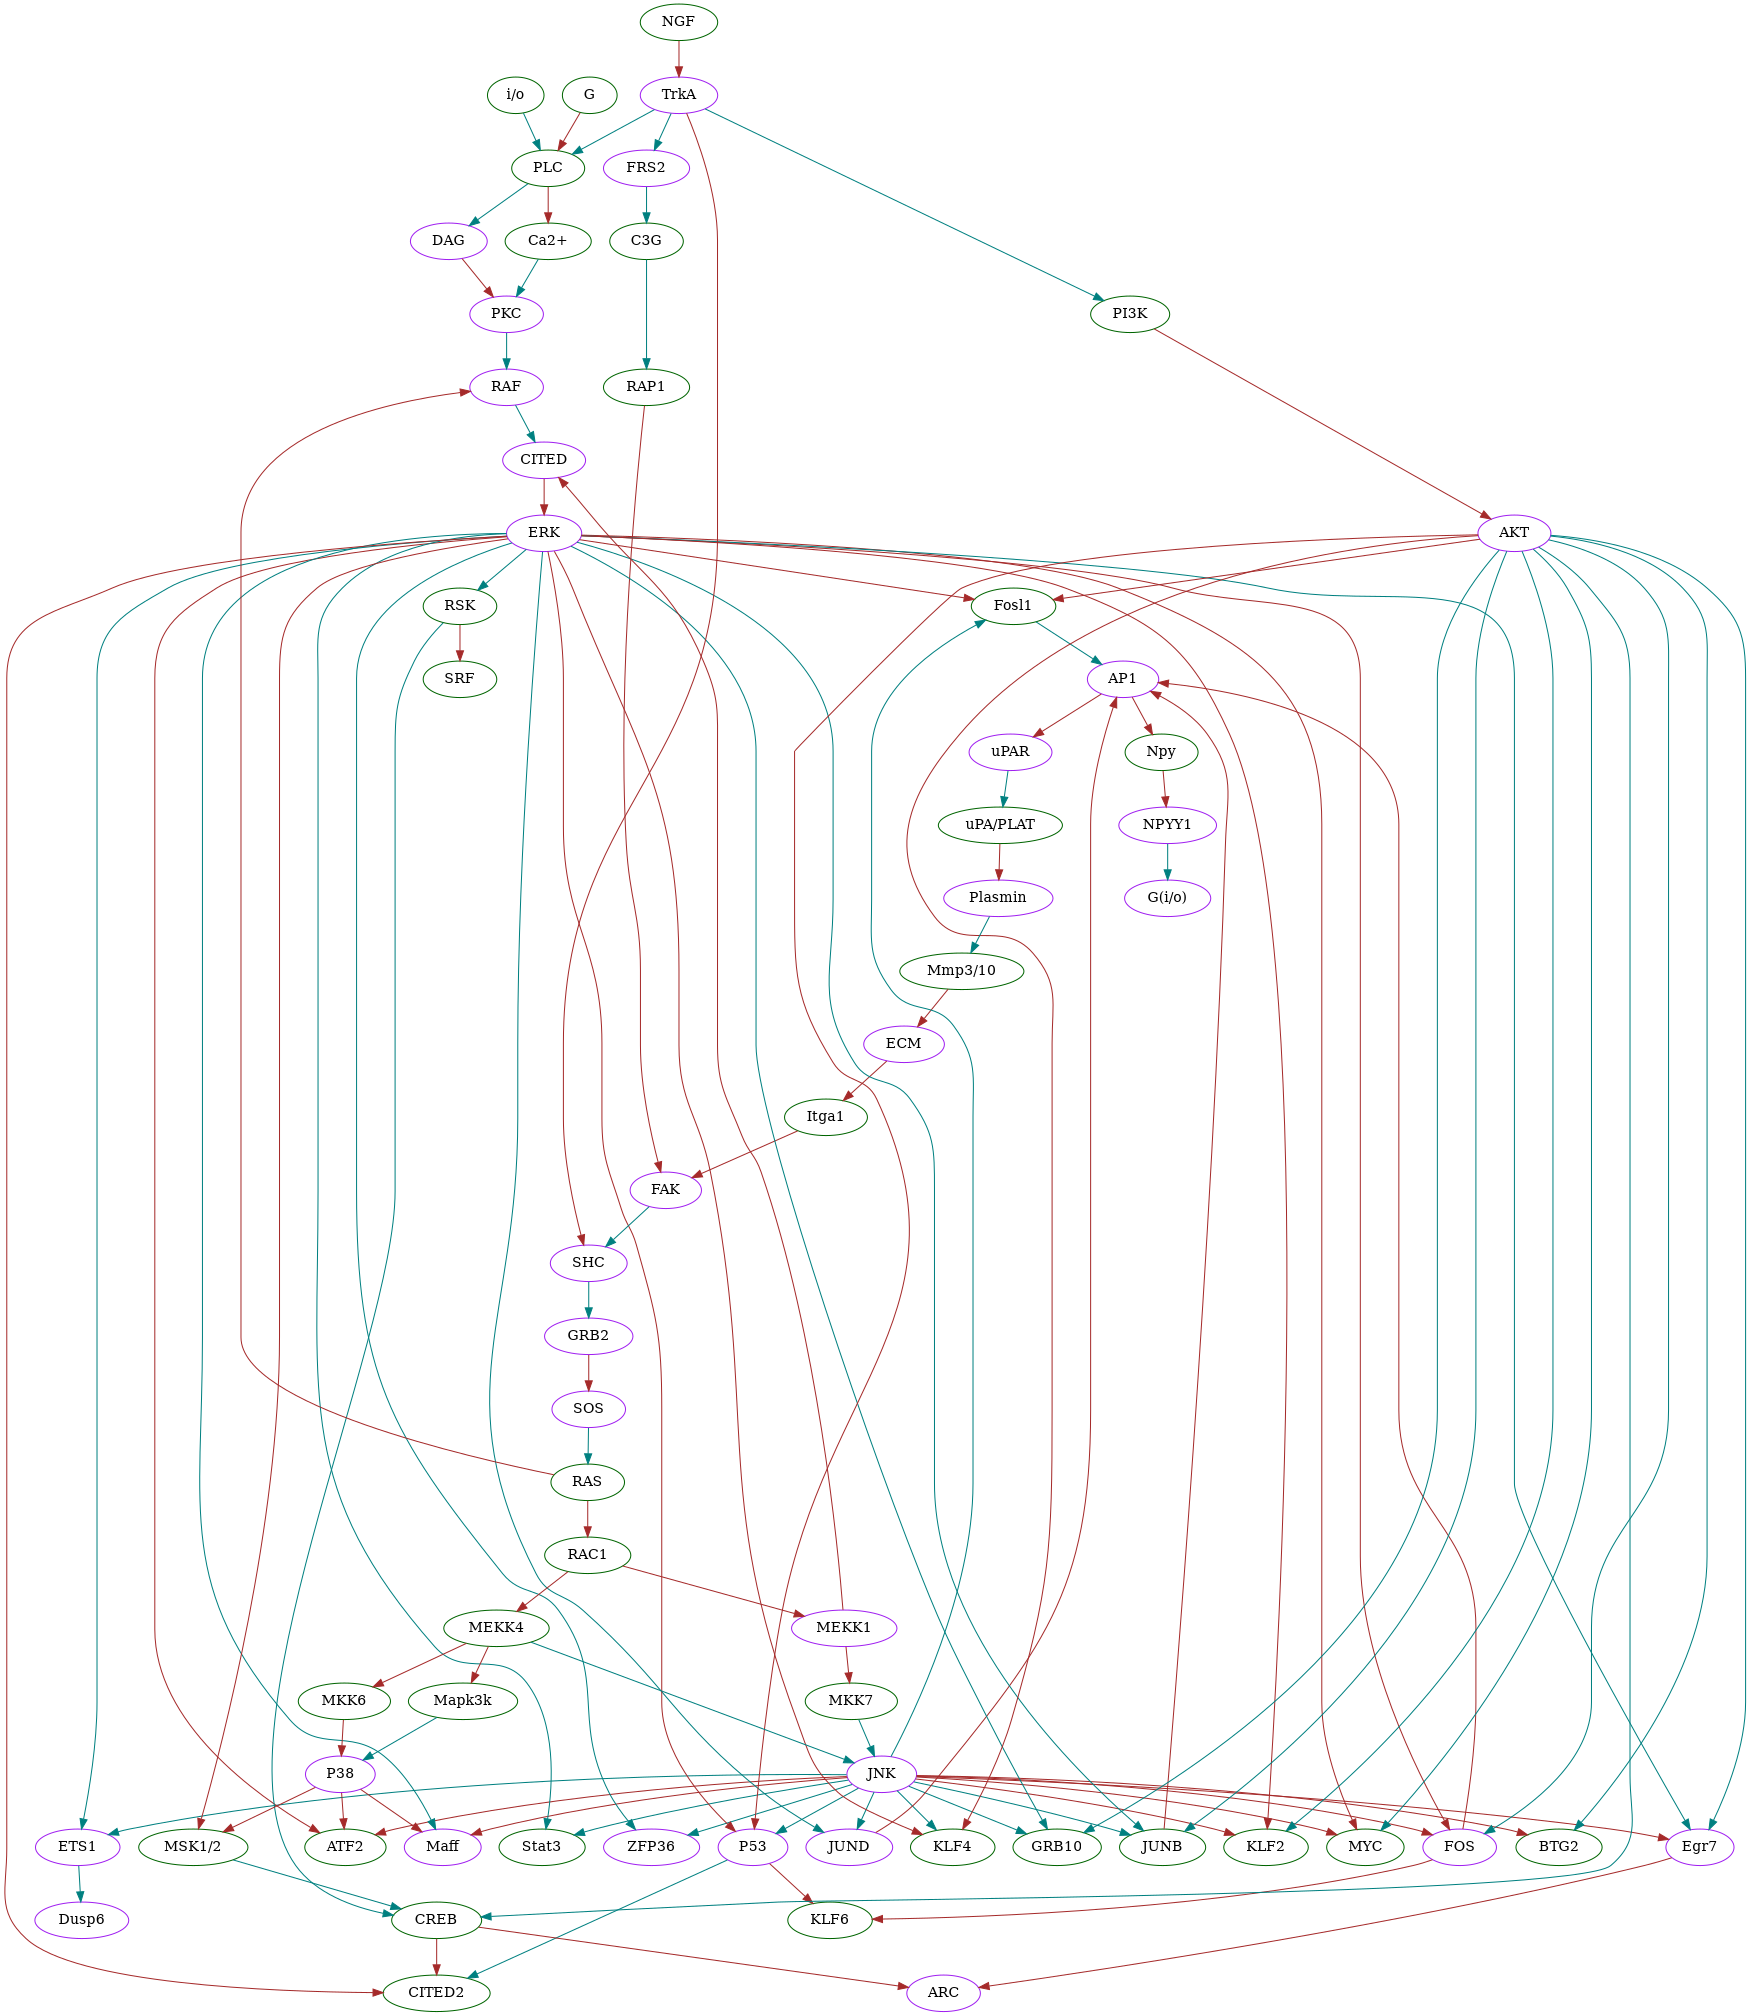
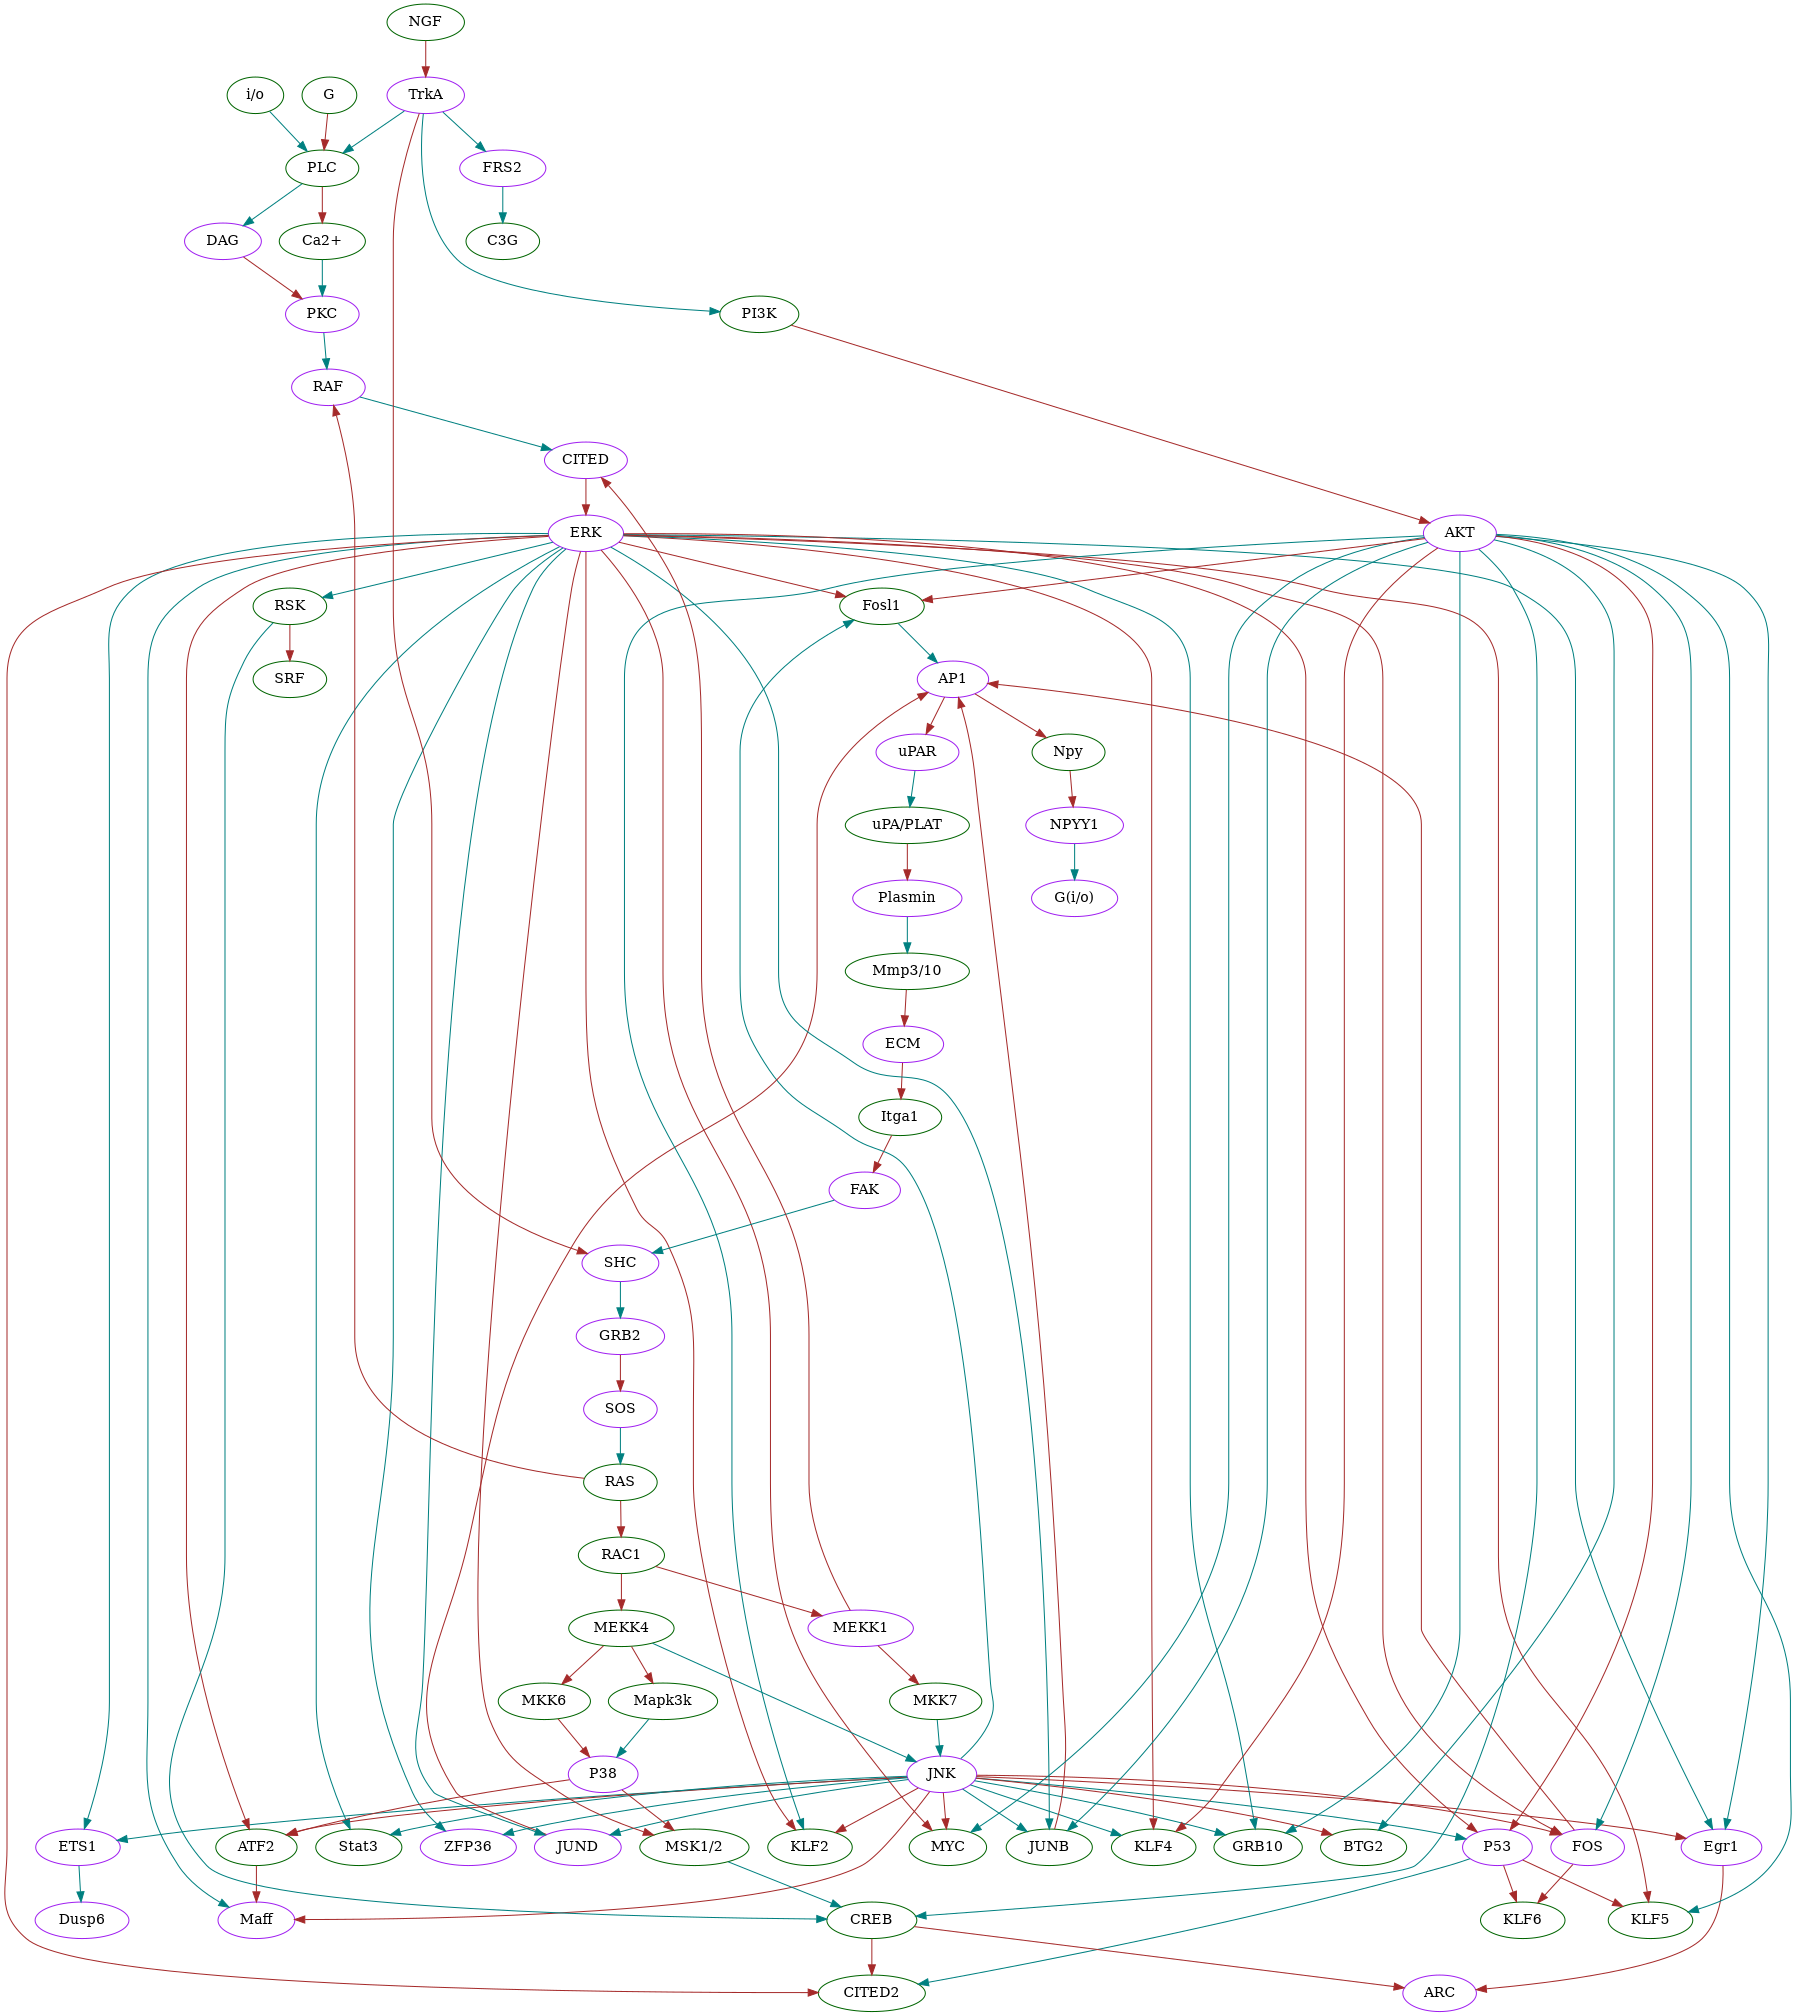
node "RAP1": removed
edge "P38" -> "Maff": now "ATF2" -> "Maff"
node "Egr7": label "Egr7" -> "Egr1"
node "KLF5": added
